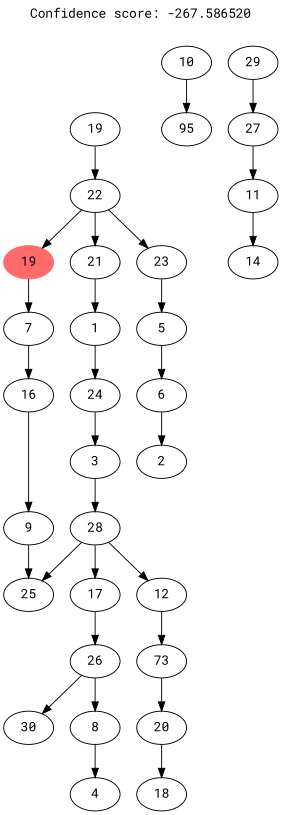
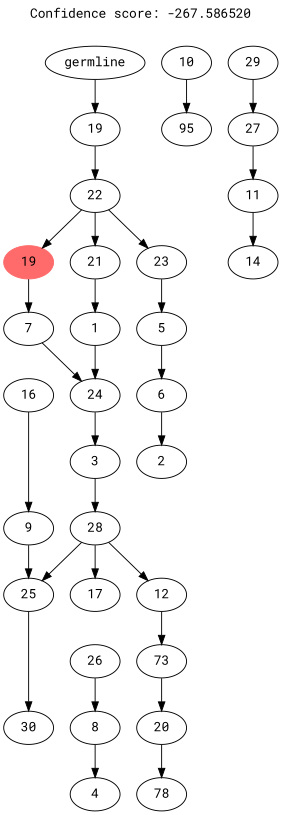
node "germline": added
edge "7" -> "16": now "7" -> "24"
edge "17" -> "26": removed
edge "26" -> "30": now "25" -> "30"
node "18": label "18" -> "78"
